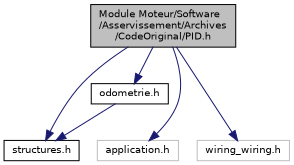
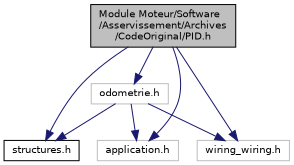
node "odometrie.h": color black -> grey75
edge "odometrie.h" -> "application.h": added
edge "odometrie.h" -> "wiring_wiring.h": added
